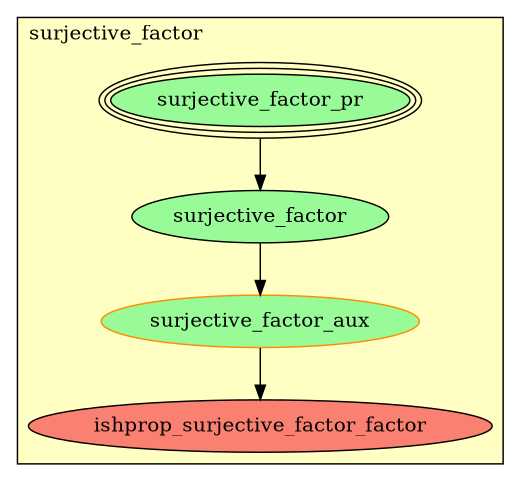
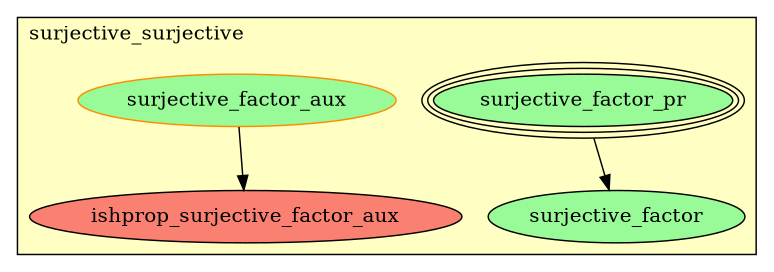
cluster "surjective_factor": label "surjective_factor" -> "surjective_surjective"
edge "surjective_factor" -> "surjective_factor_aux": removed
node "ishprop_surjective_factor_factor": label "ishprop_surjective_factor_factor" -> "ishprop_surjective_factor_aux"
